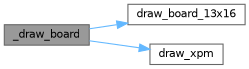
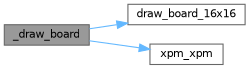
node "draw_board_13x16": label "draw_board_13x16" -> "draw_board_16x16"
node "draw_xpm": label "draw_xpm" -> "xpm_xpm"
